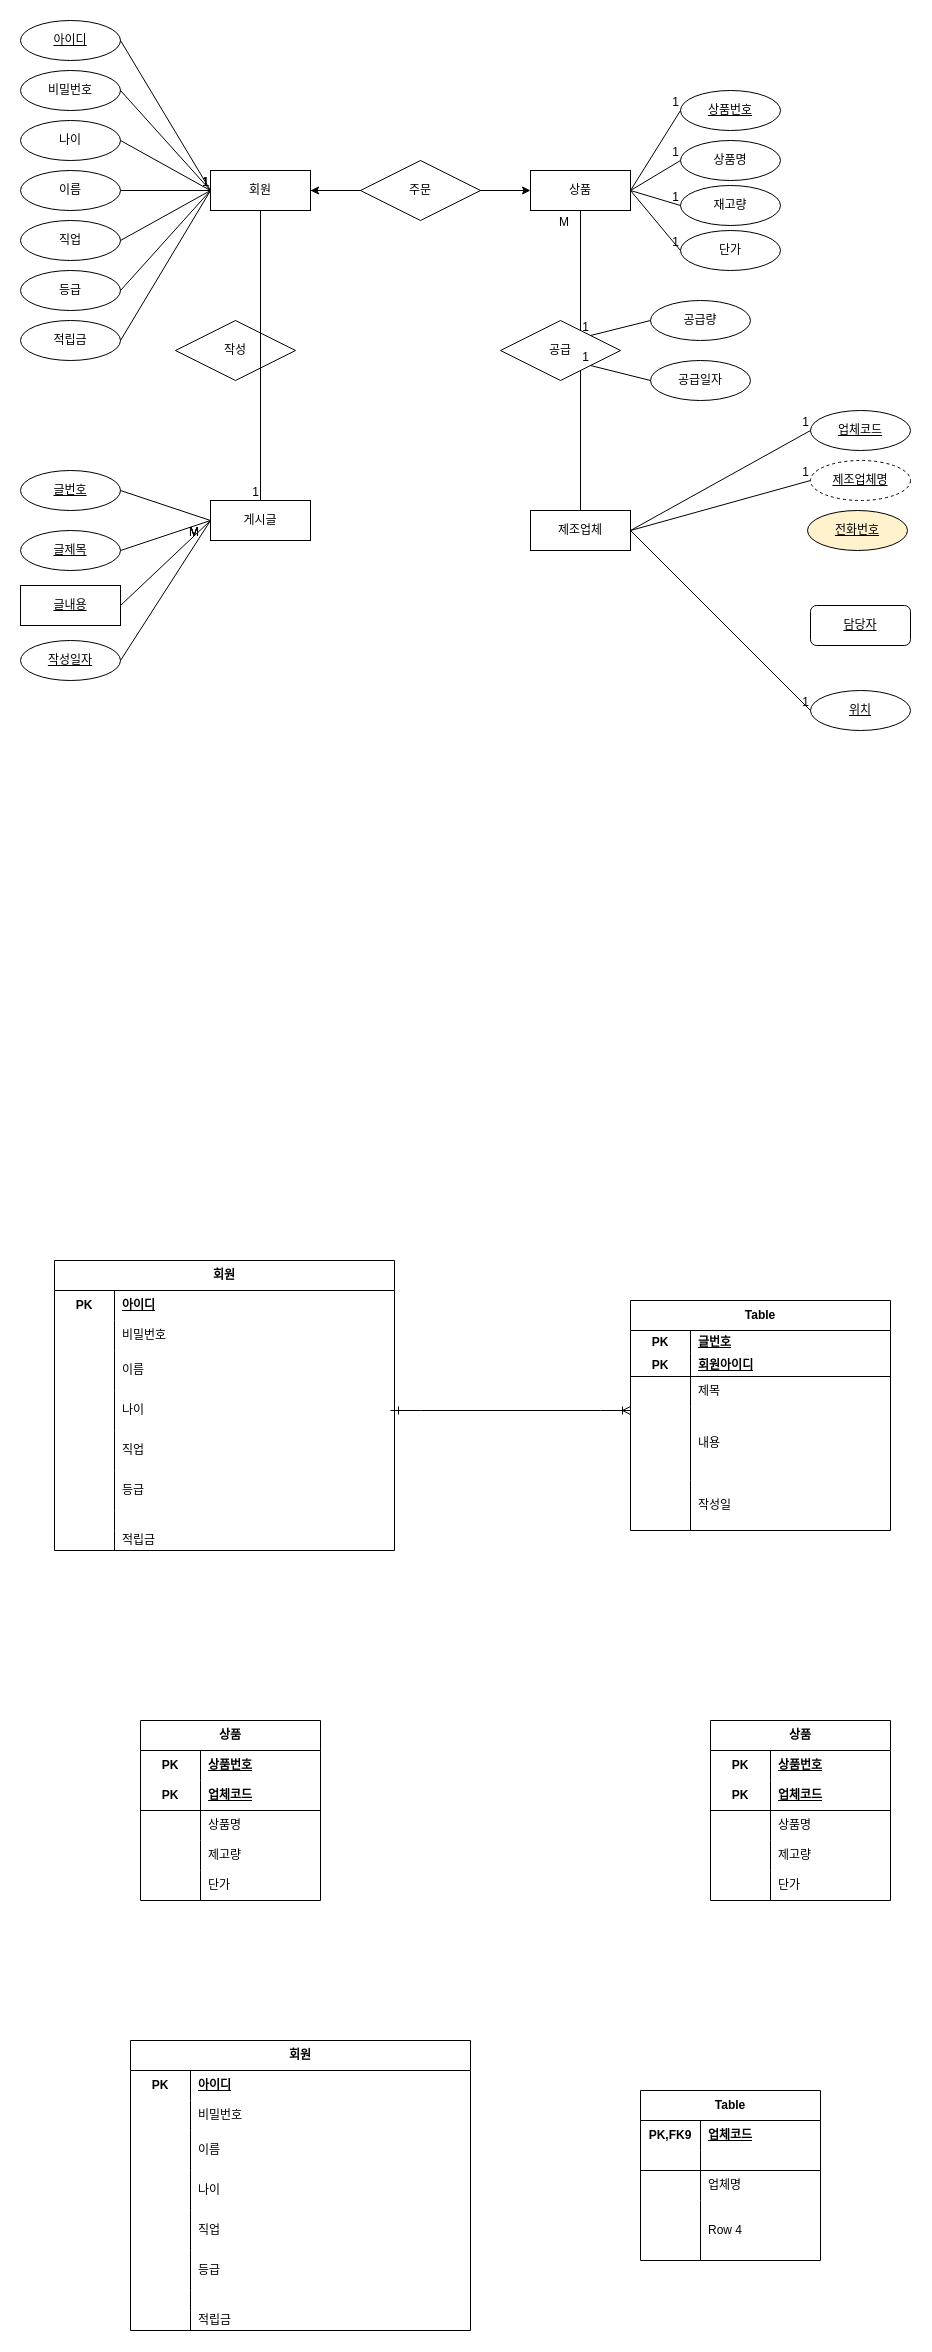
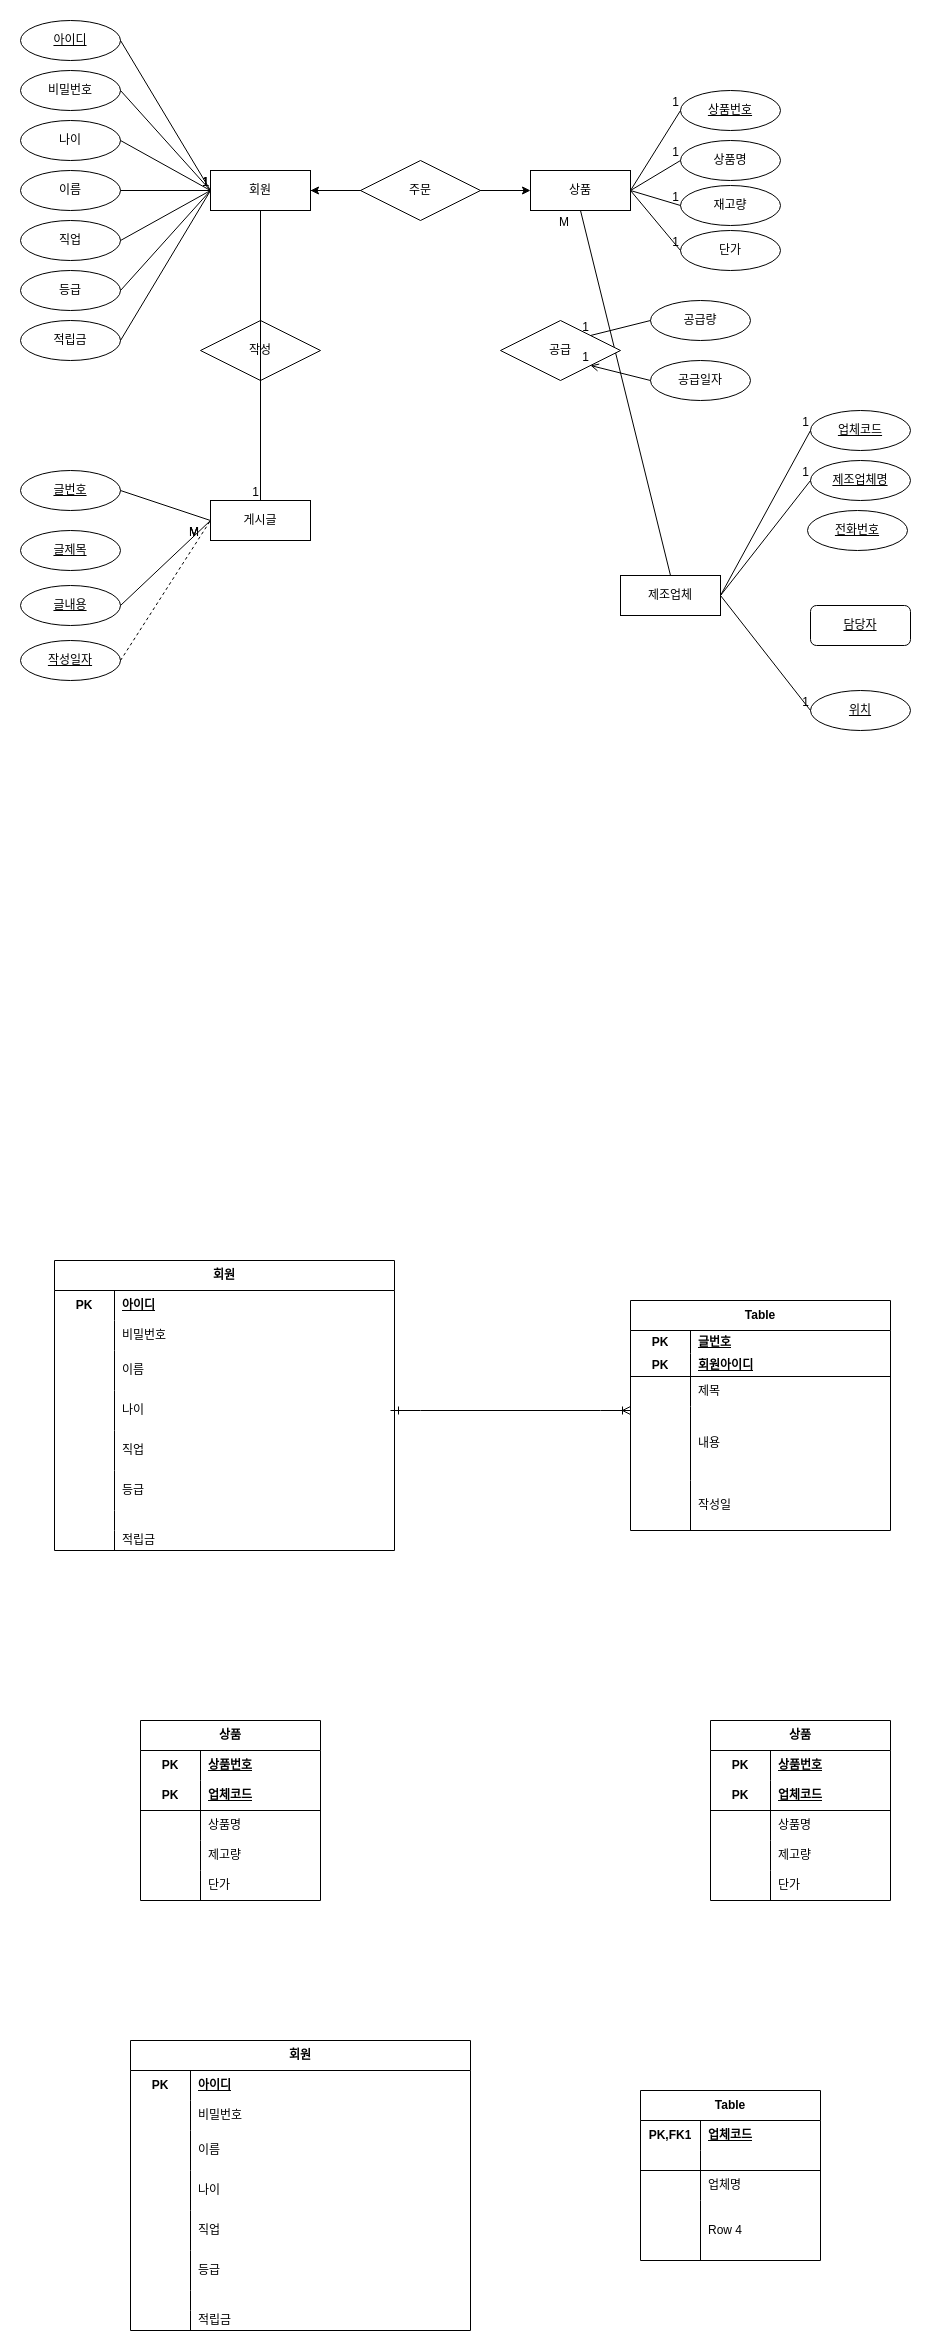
node "작성": moved (236, 351) -> (261, 351)
edge "공급" -- "공급일자": arrowhead none -> open
node "제조업체명": style dashed -> solid
node "제조업체": moved (581, 531) -> (671, 596)
node "전화번호": fillcolor #fff2cc -> #ffffff
edge "게시글" -- "글제목": removed, label "M"
edge "게시글" -- "작성일자": style solid -> dashed
node "글내용": shape rectangle -> ellipse
node "PK,FK9": label "PK,FK9" -> "PK,FK1"
